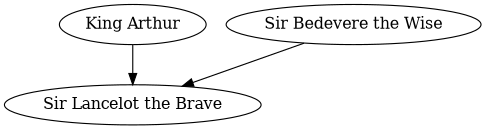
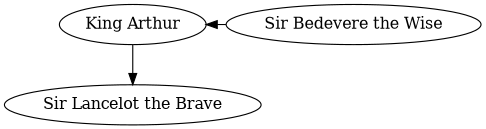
edge "Sir Bedevere the Wise" -> "Sir Lancelot the Brave": now "Sir Bedevere the Wise" -> "King Arthur"
